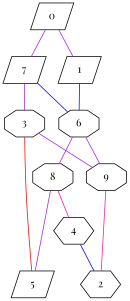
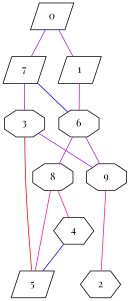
edge "1" -- "6": color blue -> deeppink
edge "8" -- "5": color purple -> deeppink
edge "4" -- "2": now "4" -- "5"
